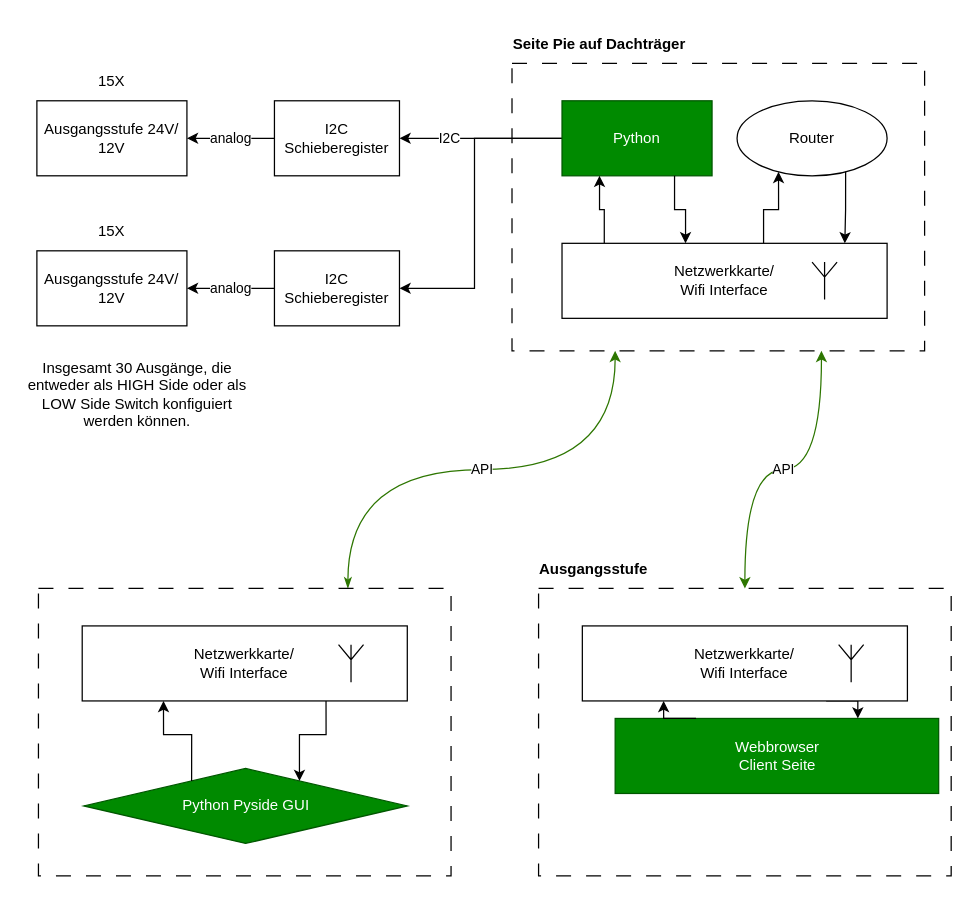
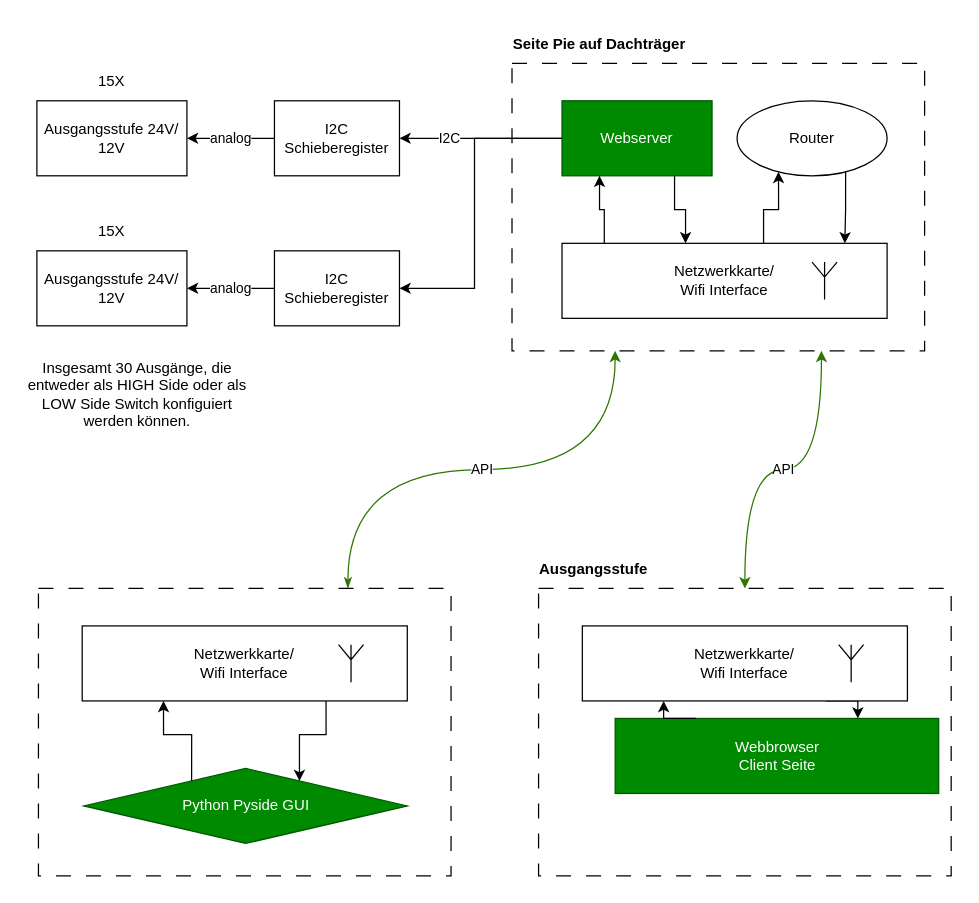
node "Python": label "Python" -> "Webserver"
